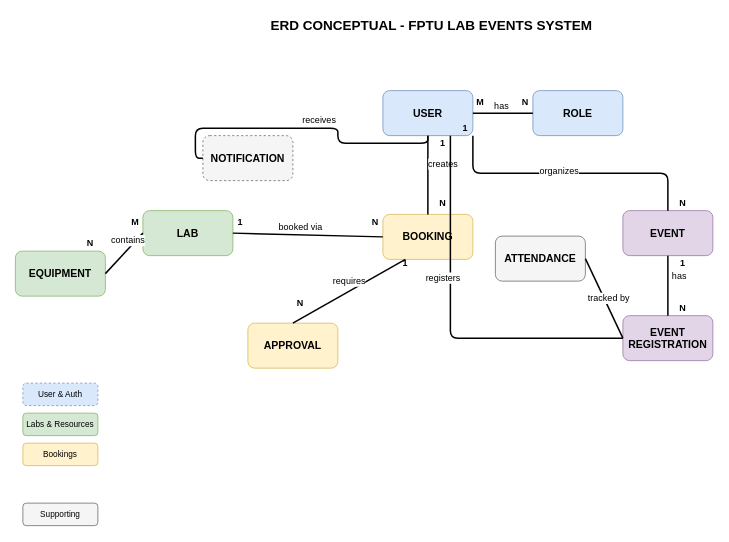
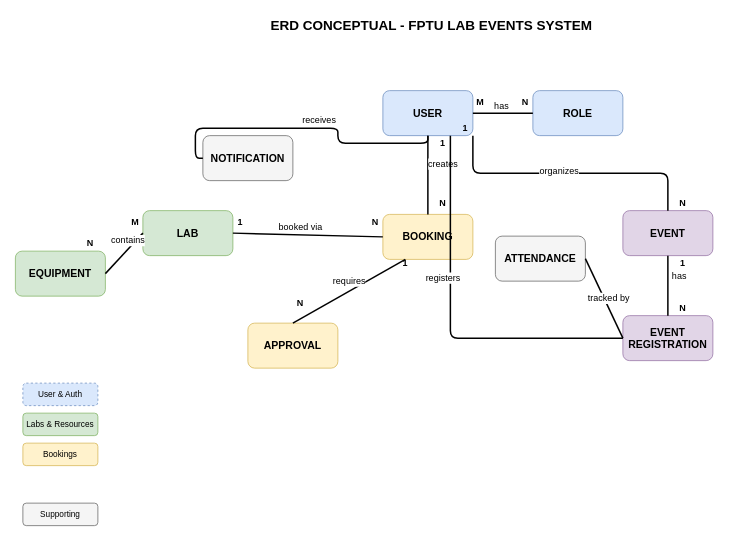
node "NOTIFICATION": style dashed -> solid
